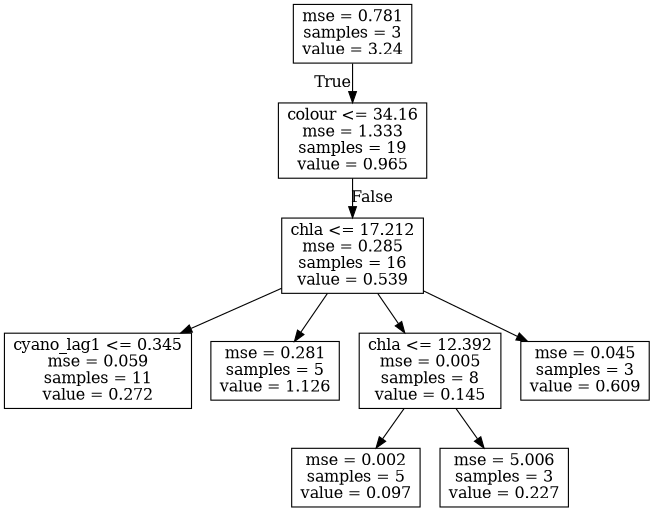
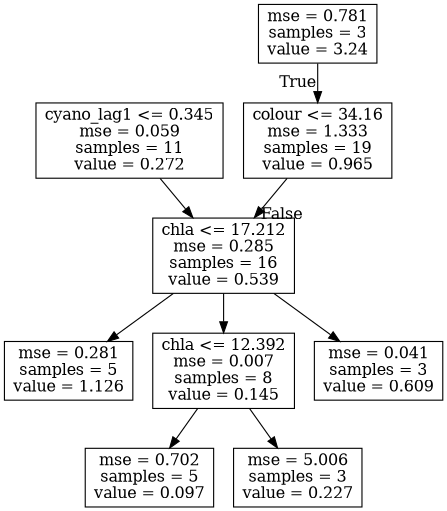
edge "chla <= 17.212 mse = 0.285 samples = 16 value = 0.539" -> "cyano_lag1 <= 0.345 mse = 0.059 samples = 11 value = 0.272": reversed
node "chla <= 12.392 mse = 0.005 samples = 8 value = 0.145": label "chla <= 12.392 mse = 0.005 samples = 8 value = 0.145" -> "chla <= 12.392 mse = 0.007 samples = 8 value = 0.145"
node "mse = 0.045 samples = 3 value = 0.609": label "mse = 0.045 samples = 3 value = 0.609" -> "mse = 0.041 samples = 3 value = 0.609"
node "mse = 0.002 samples = 5 value = 0.097": label "mse = 0.002 samples = 5 value = 0.097" -> "mse = 0.702 samples = 5 value = 0.097"
